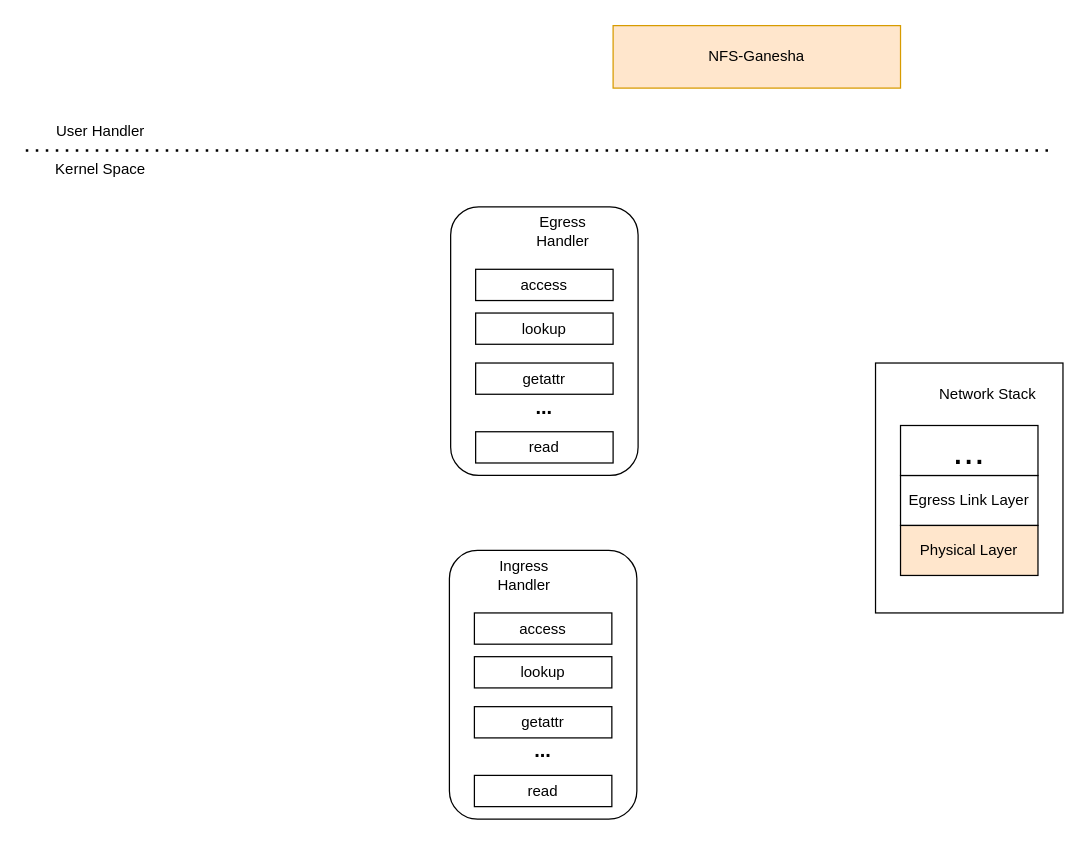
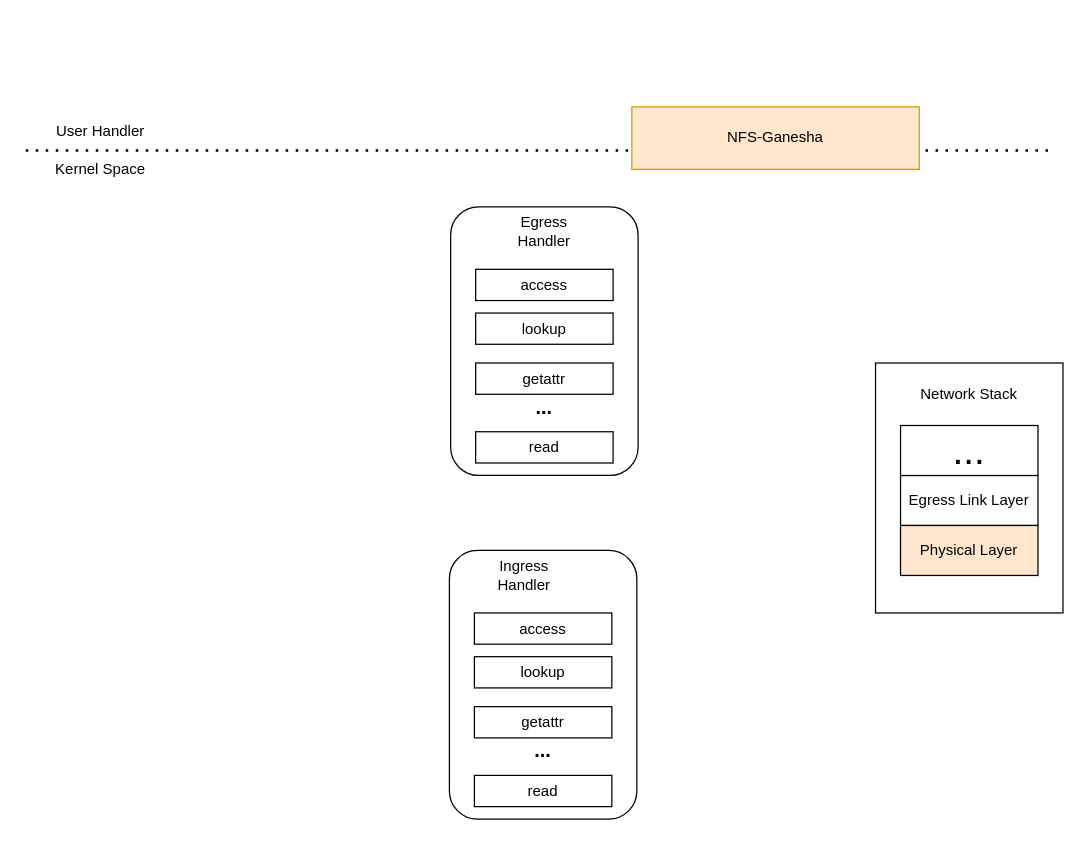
node "NFS-Ganesha": moved (757, 57) -> (776, 138)
node "Egress Handler": moved (563, 232) -> (544, 232)
node "Network Stack": moved (988, 394) -> (969, 394)
